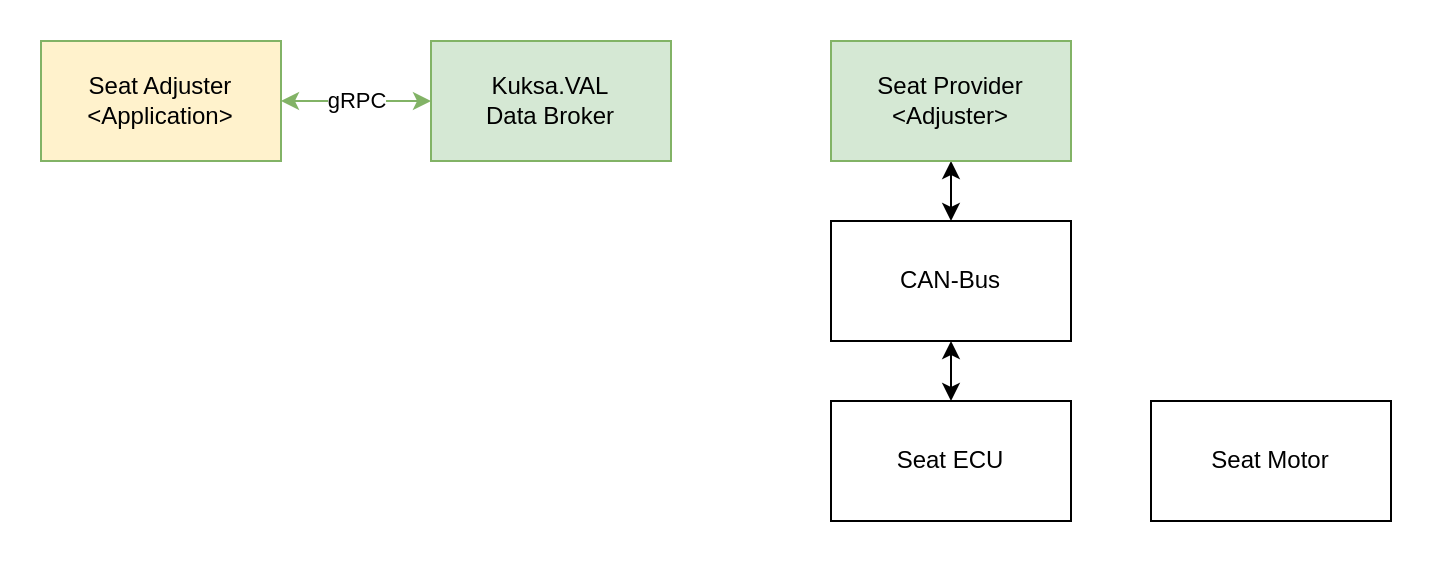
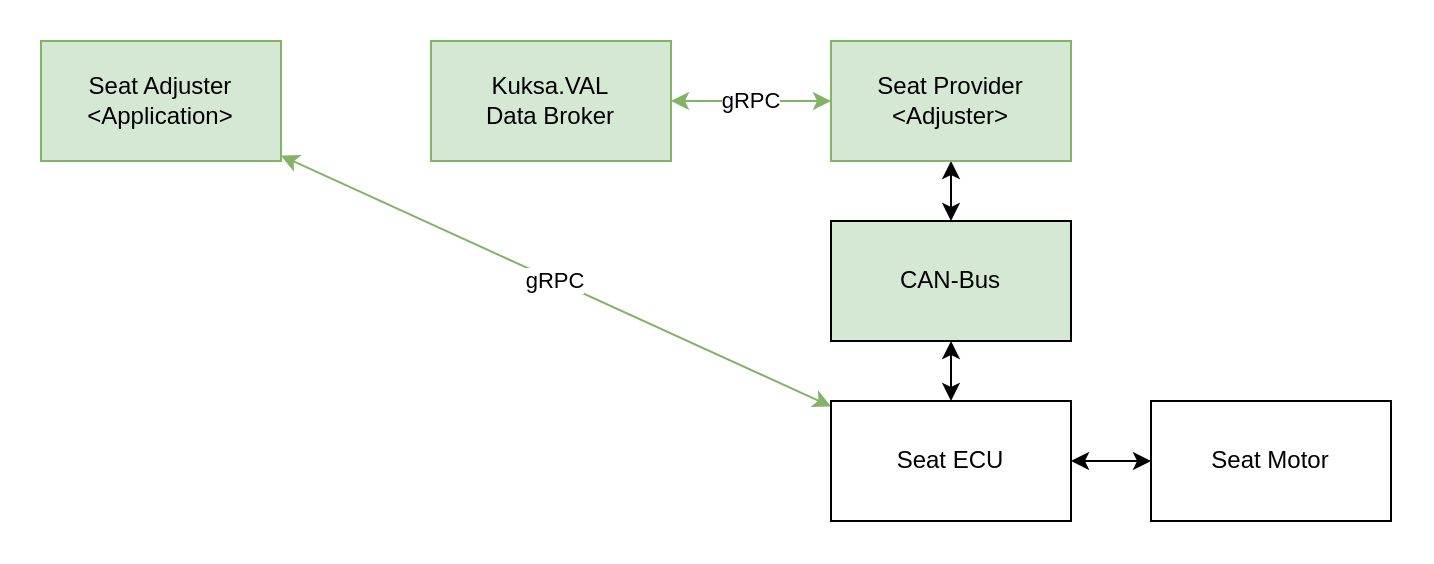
node "Seat Adjuster <Application>": fillcolor #fff2cc -> #d5e8d4
edge "Seat Adjuster <Application>" -- "Kuksa.VAL Data Broker": now "Seat Adjuster <Application>" -- "Seat ECU"
edge "Kuksa.VAL Data Broker" -- "Seat Provider <Adjuster>": added, label "gRPC"
node "CAN-Bus": fillcolor #ffffff -> #d5e8d4
edge "Seat ECU" -- "Seat Motor": added
